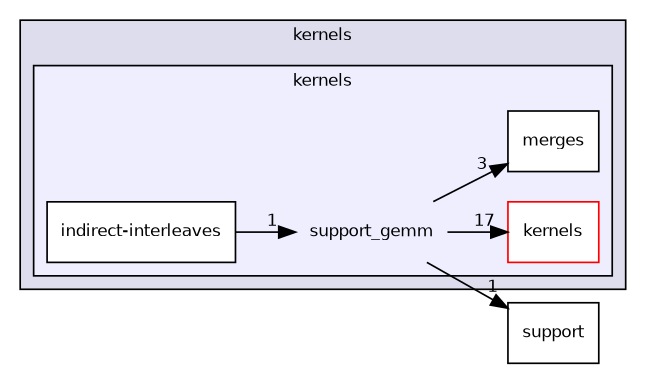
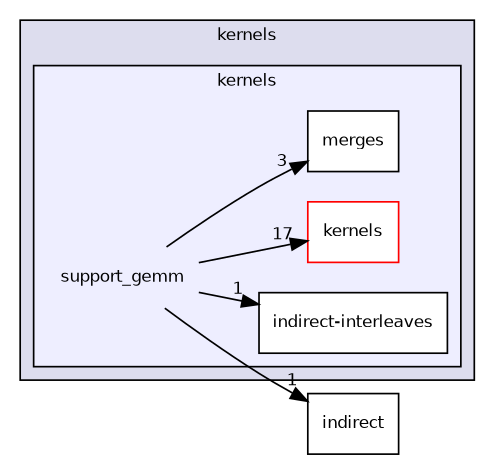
edge "indirect-interleaves" -> "support_gemm": reversed
node "support": label "support" -> "indirect"
